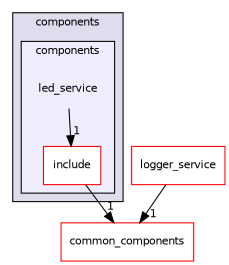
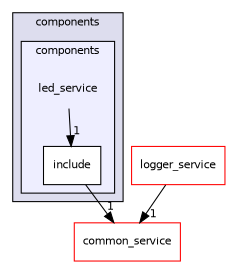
node "include": color red -> black
node "common_components": label "common_components" -> "common_service"
